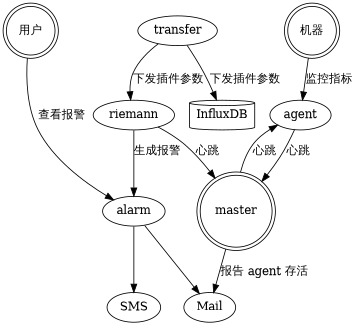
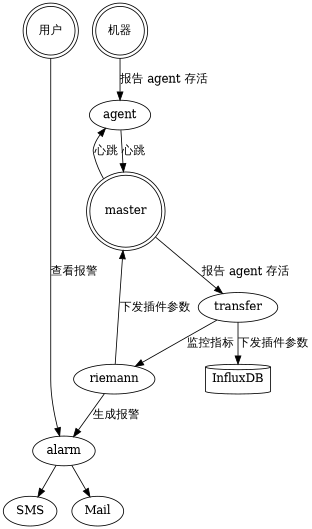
edge "transfer" -> "riemann": label "下发插件参数" -> "监控指标"
edge "机器" -> "agent": label "监控指标" -> "报告 agent 存活"
edge "riemann" -> "master": label "心跳" -> "下发插件参数"
edge "master" -> "Mail": now "master" -> "transfer"
